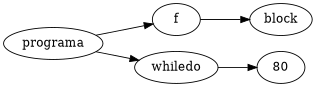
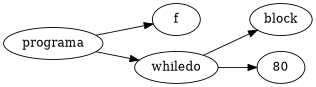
edge "f" -> "block": now "whiledo" -> "block"
